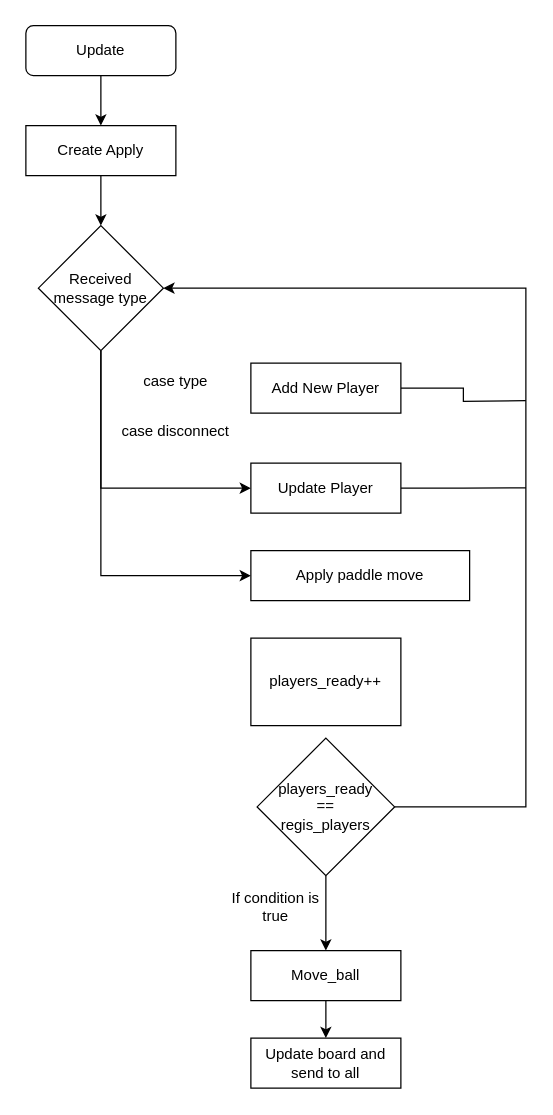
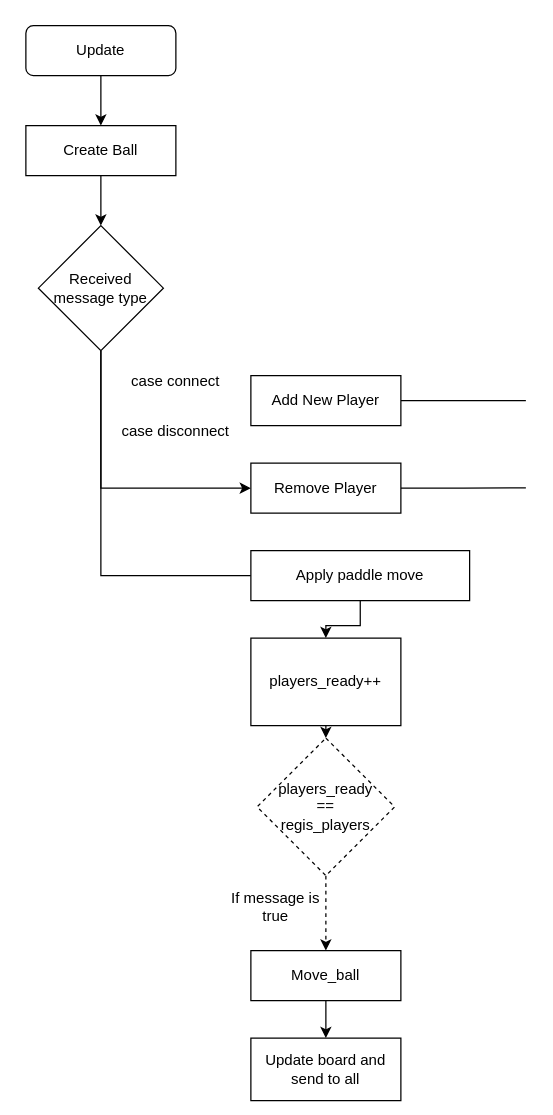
node "Create Apply": label "Create Apply" -> "Create Ball"
node "case type": label "case type" -> "case connect"
node "Add New Player": moved (326, 388) -> (326, 401)
edge "players_ready == regis_players" -> "Received message type": removed
node "Update Player": label "Update Player" -> "Remove Player"
edge "Received message type" -> "Apply paddle move": arrowhead classic -> none
edge "Apply paddle move" -> "players_ready++": added
edge "players_ready++" -> "players_ready == regis_players": added
node "players_ready == regis_players": style solid -> dashed
node "If condition is true": label "If condition is true" -> "If message is true"
edge "players_ready == regis_players" -> "Move_ball": style solid -> dashed
node "Update board and send to all": size 150x50 -> 150x63
